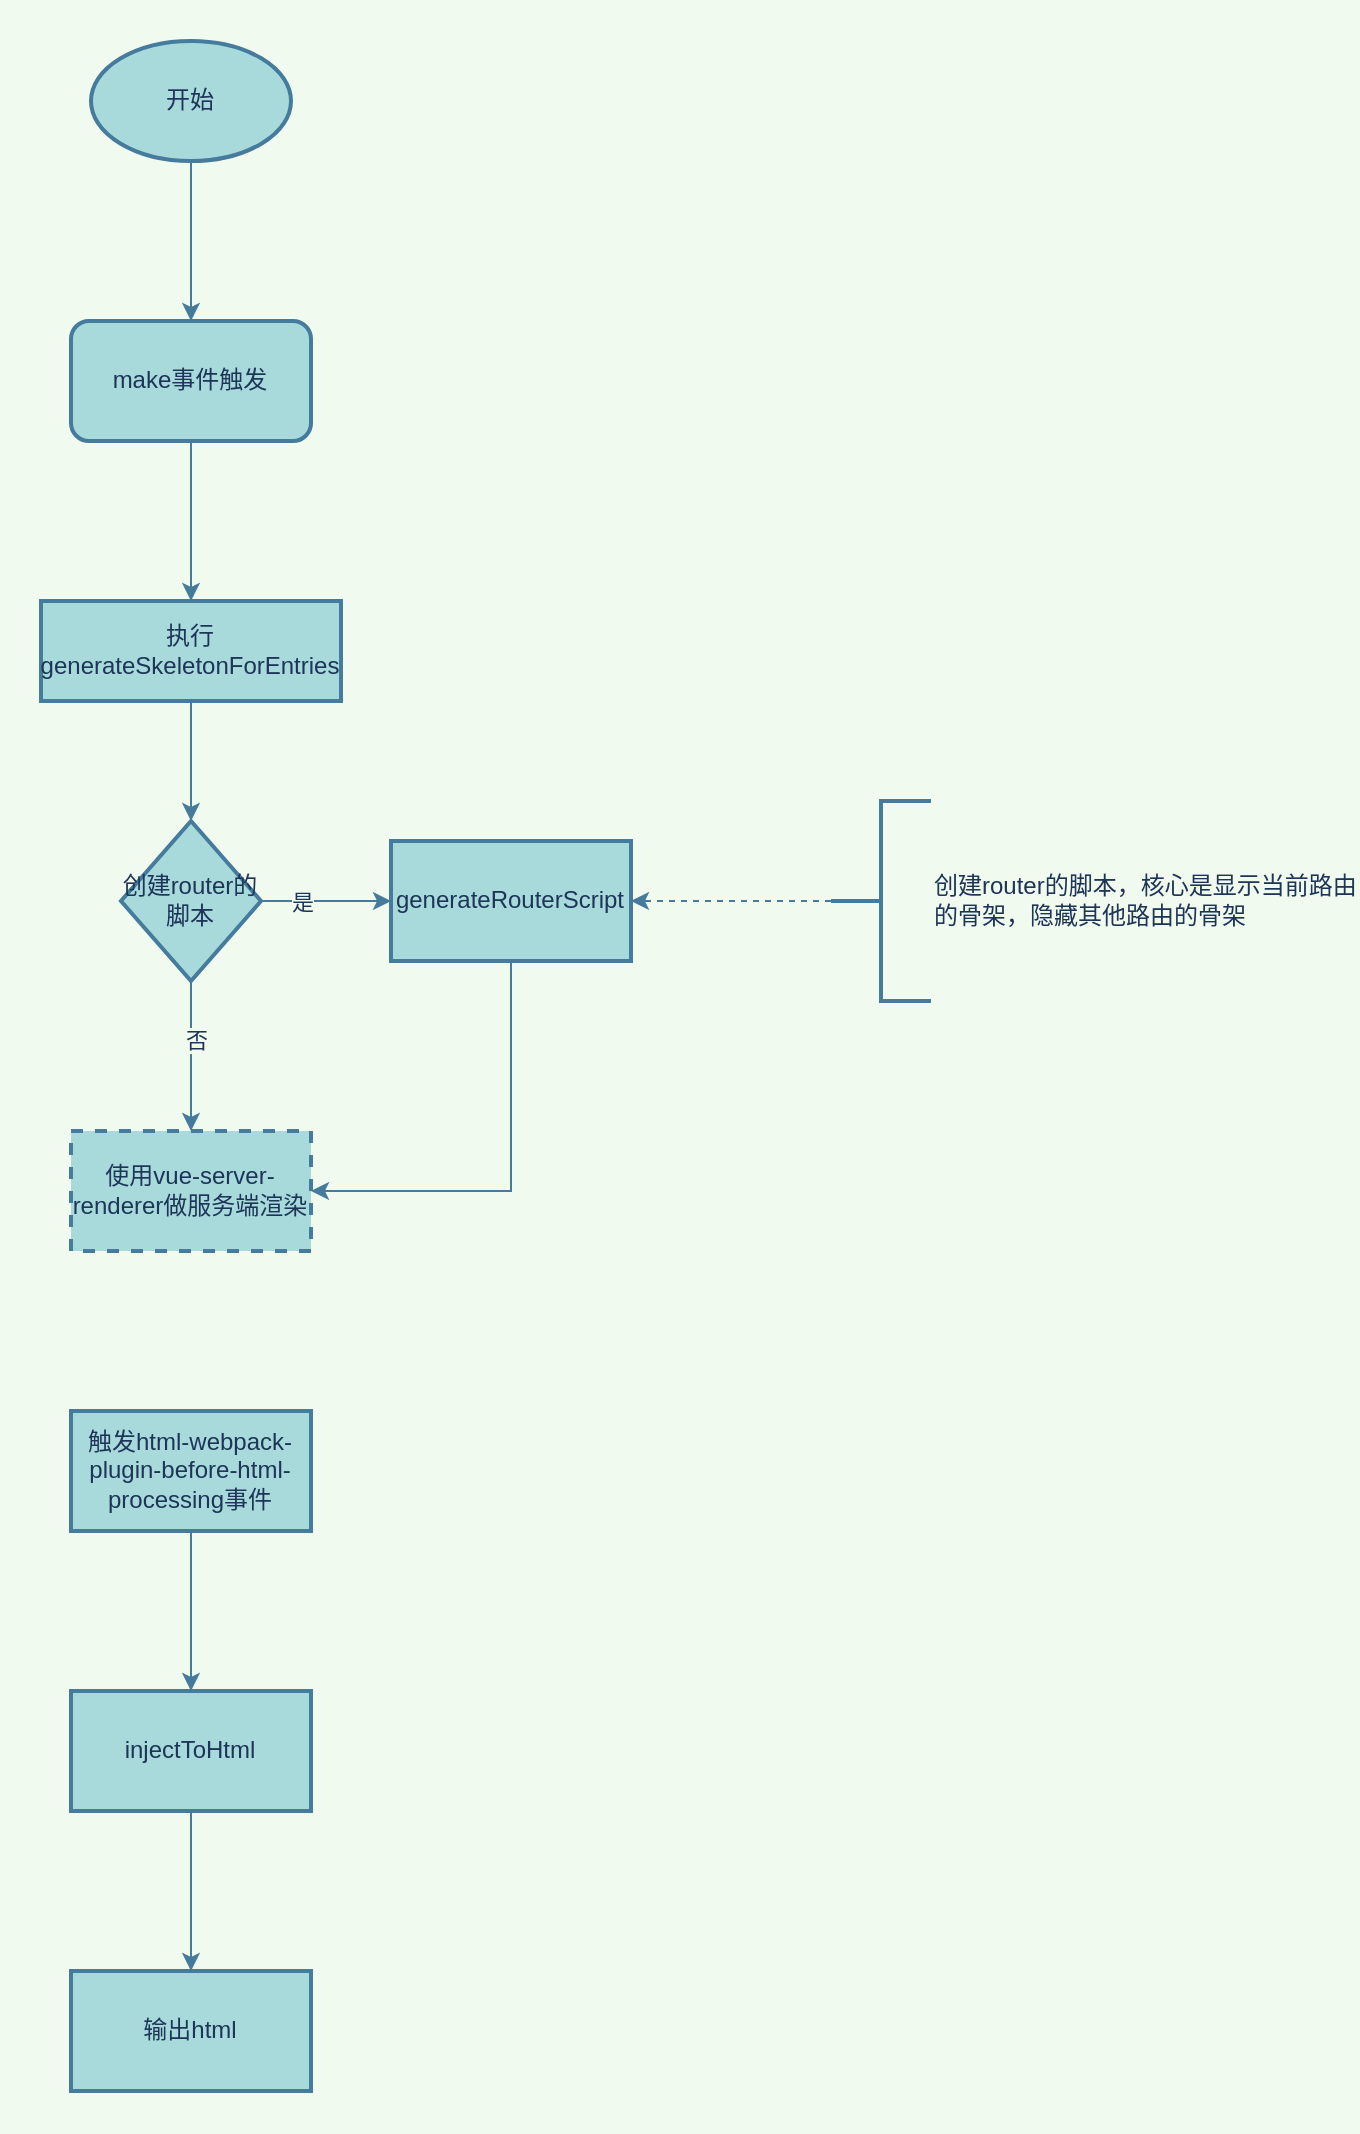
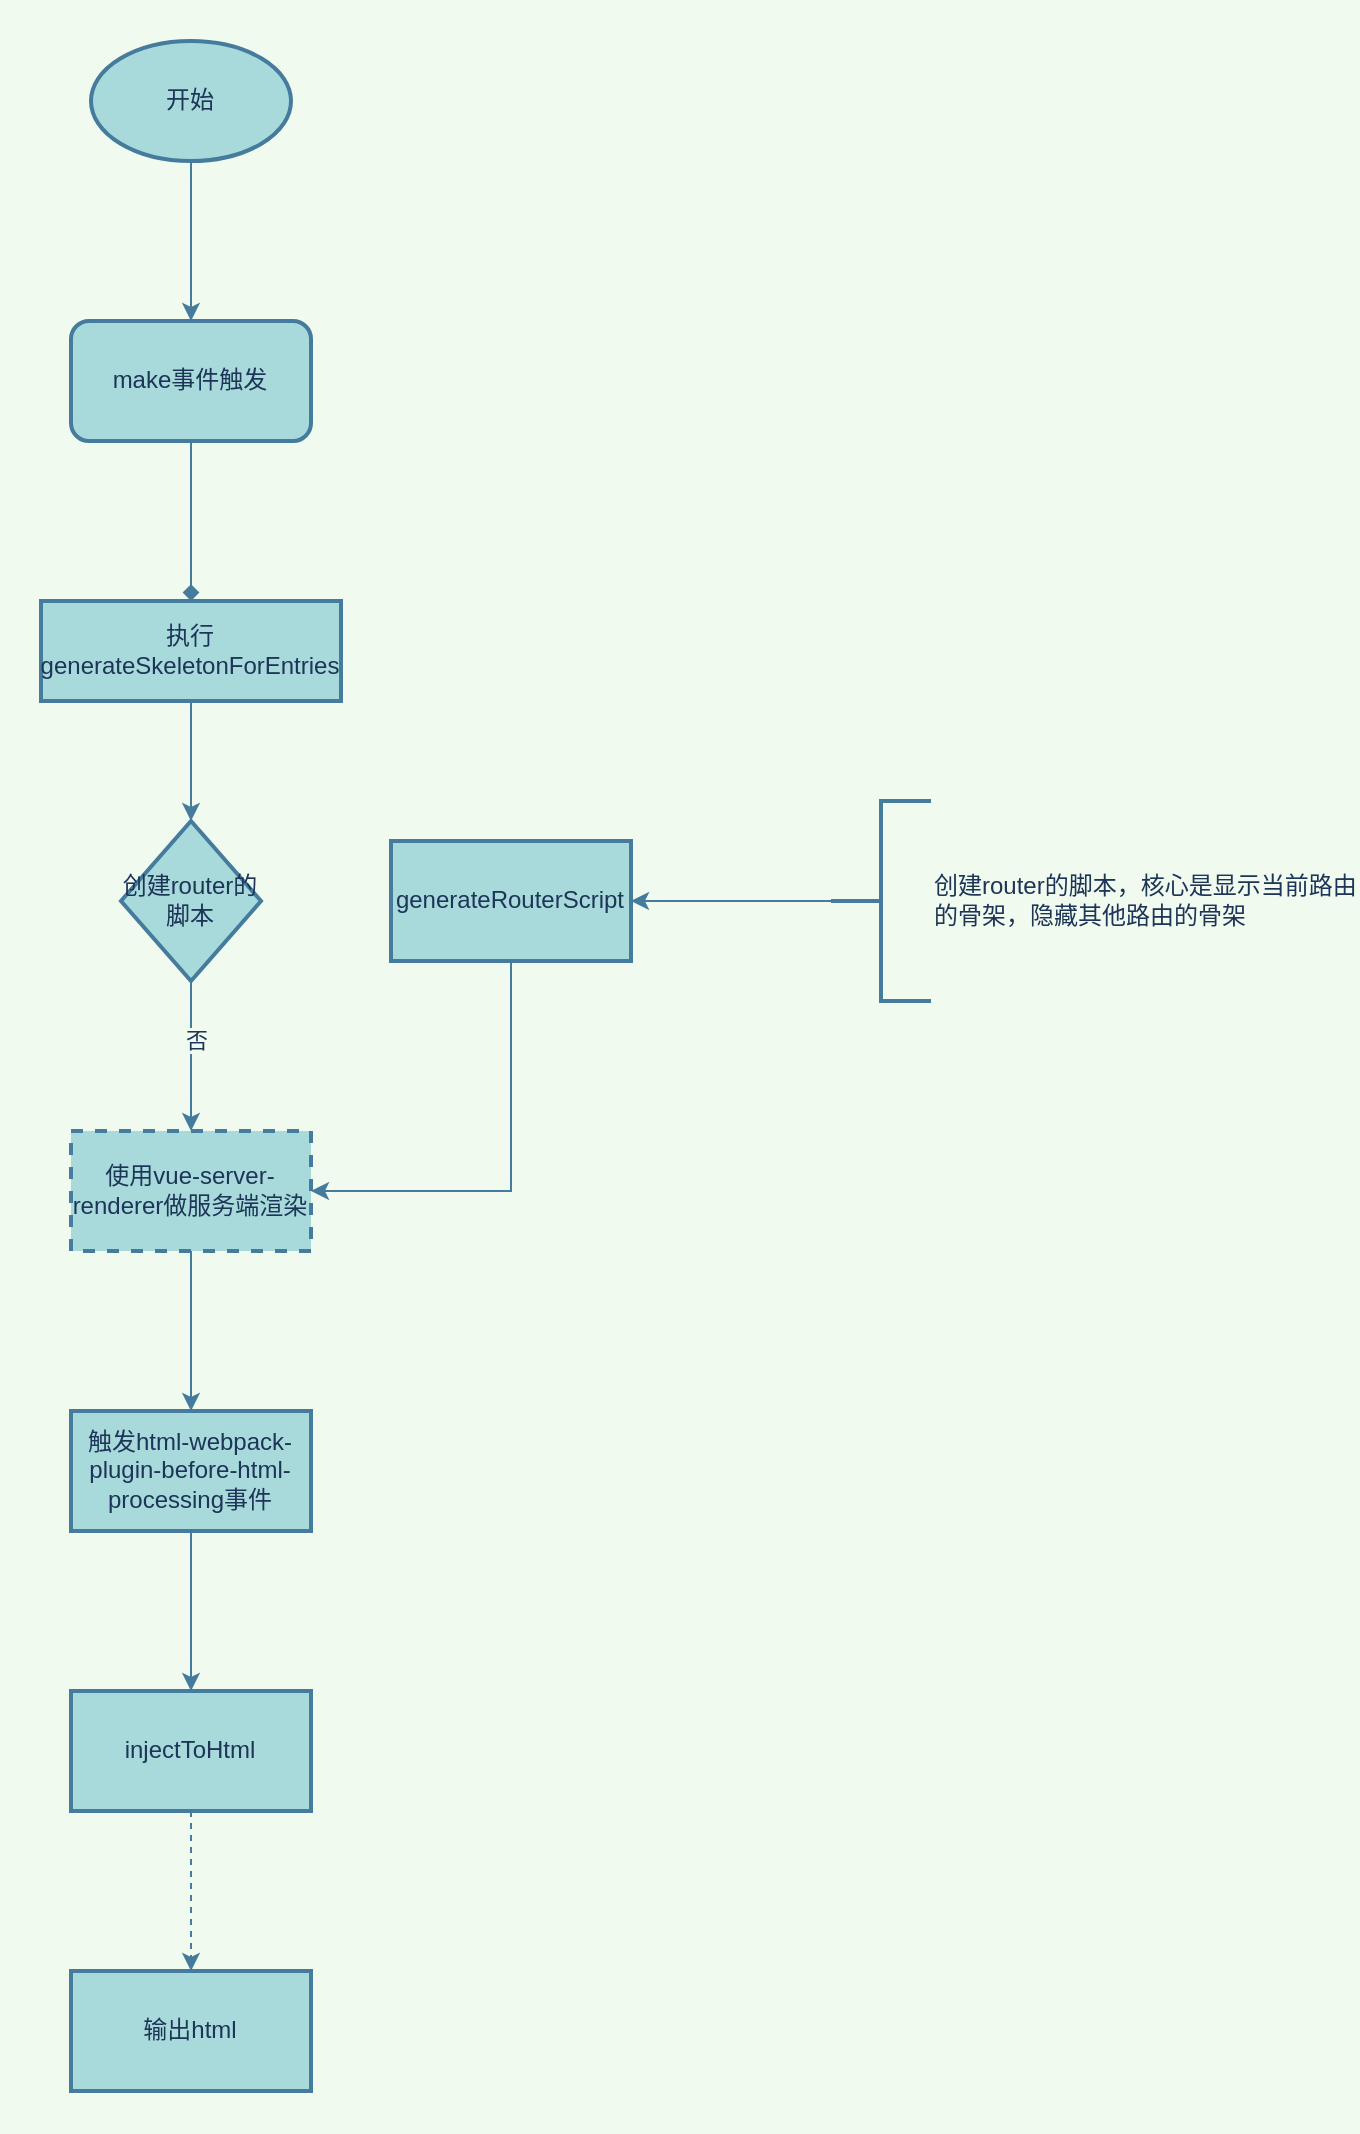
edge "make事件触发" -> "执行generateSkeletonForEntries": arrowhead classic -> diamond
edge "创建router的脚本" -> "generateRouterScript": removed, label "是"
edge "创建router的脚本，核心是显示当前路由 的骨架，隐藏其他路由的骨架" -> "generateRouterScript": style dashed -> solid
edge "使用vue-server-renderer做服务端渲染" -> "触发html-webpack-plugin-before-html-processing事件": added
edge "injectToHtml" -> "输出html": style solid -> dashed
